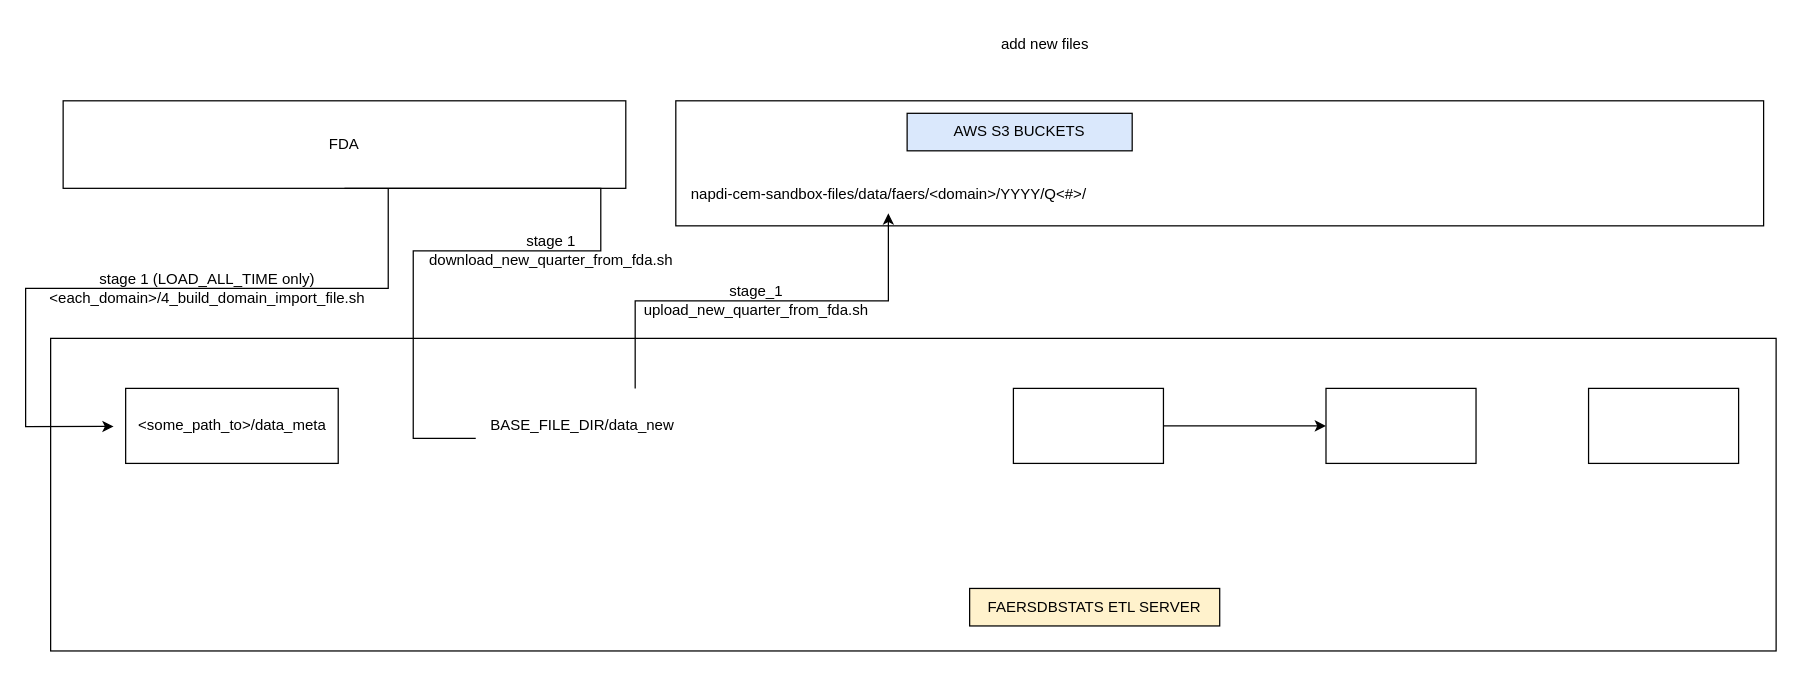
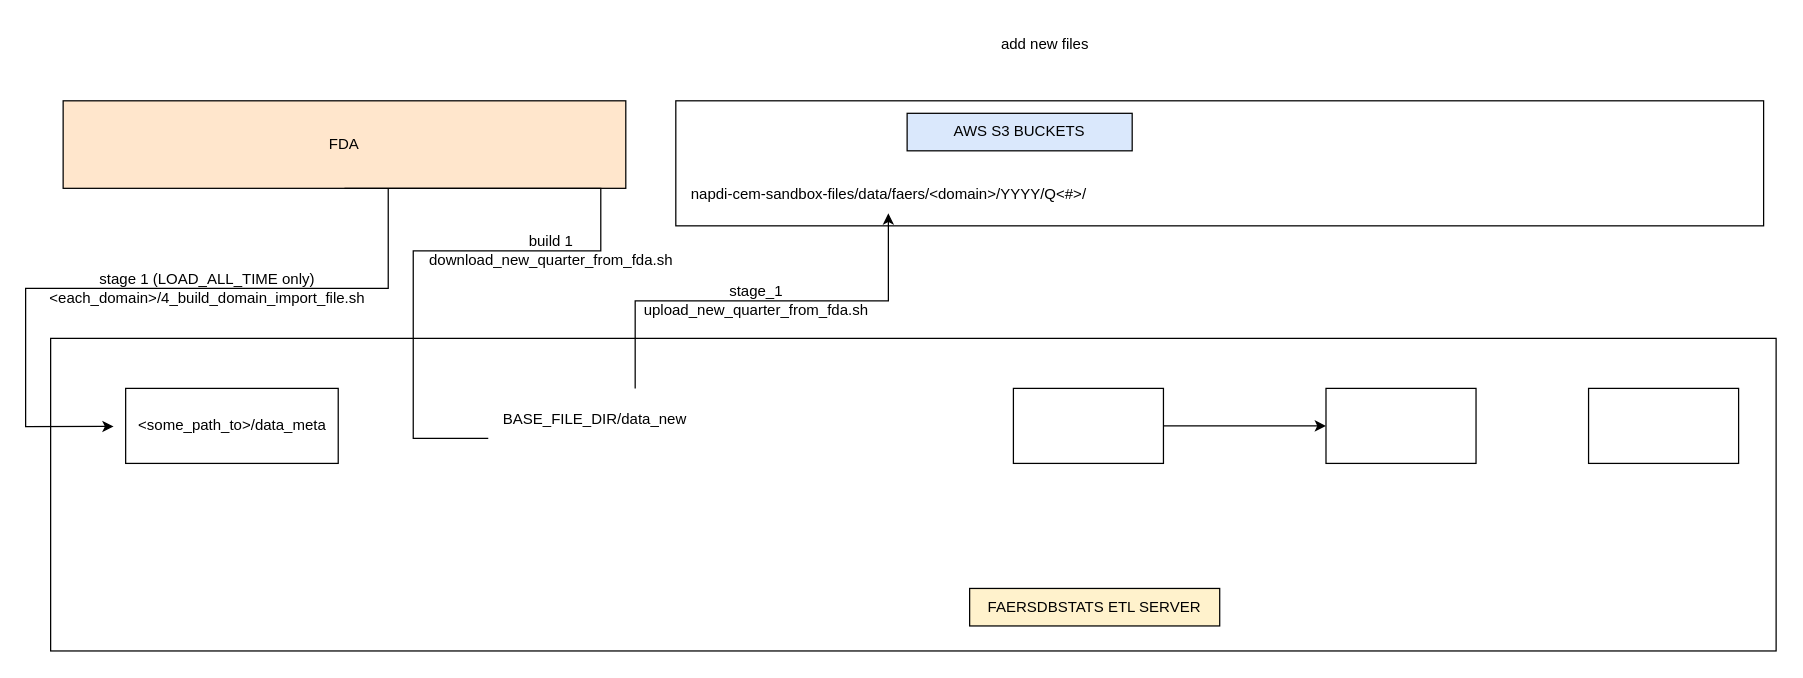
node "FDA": fillcolor #ffffff -> #ffe6cc
node "stage 1 download_new_quarter_from_fda.sh": label "stage 1 download_new_quarter_from_fda.sh" -> "build 1 download_new_quarter_from_fda.sh"
node "BASE_FILE_DIR/data_new": moved (582, 426) -> (594, 419)
